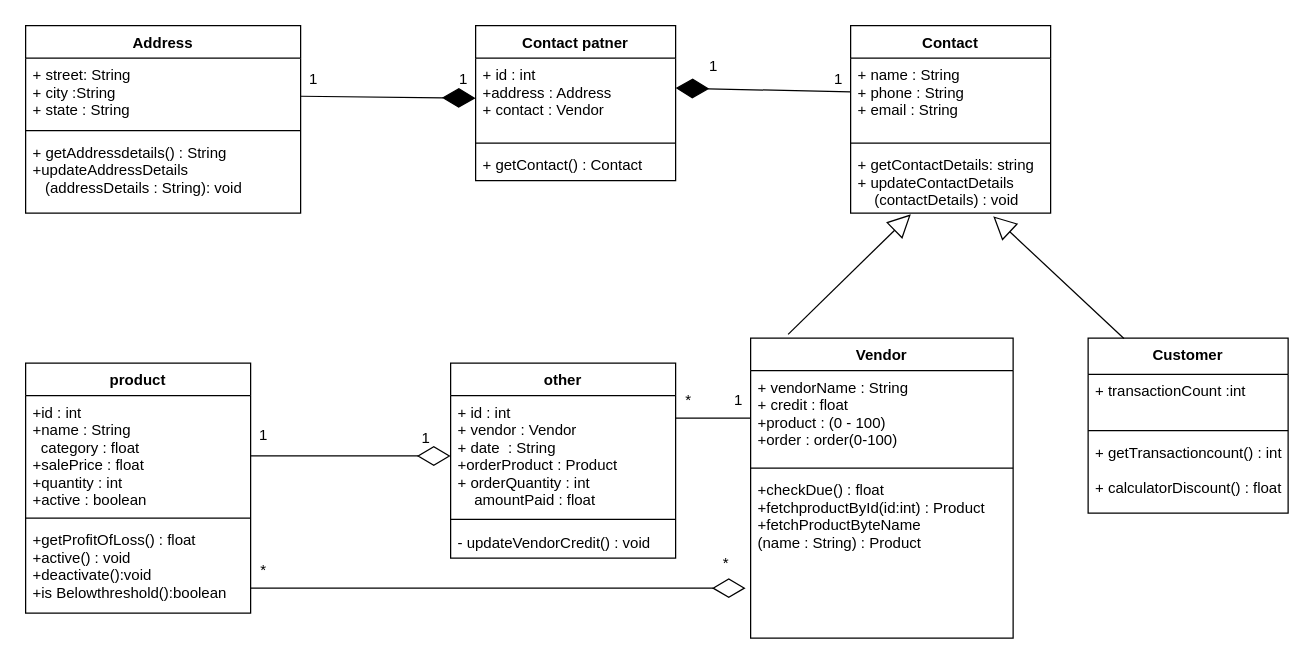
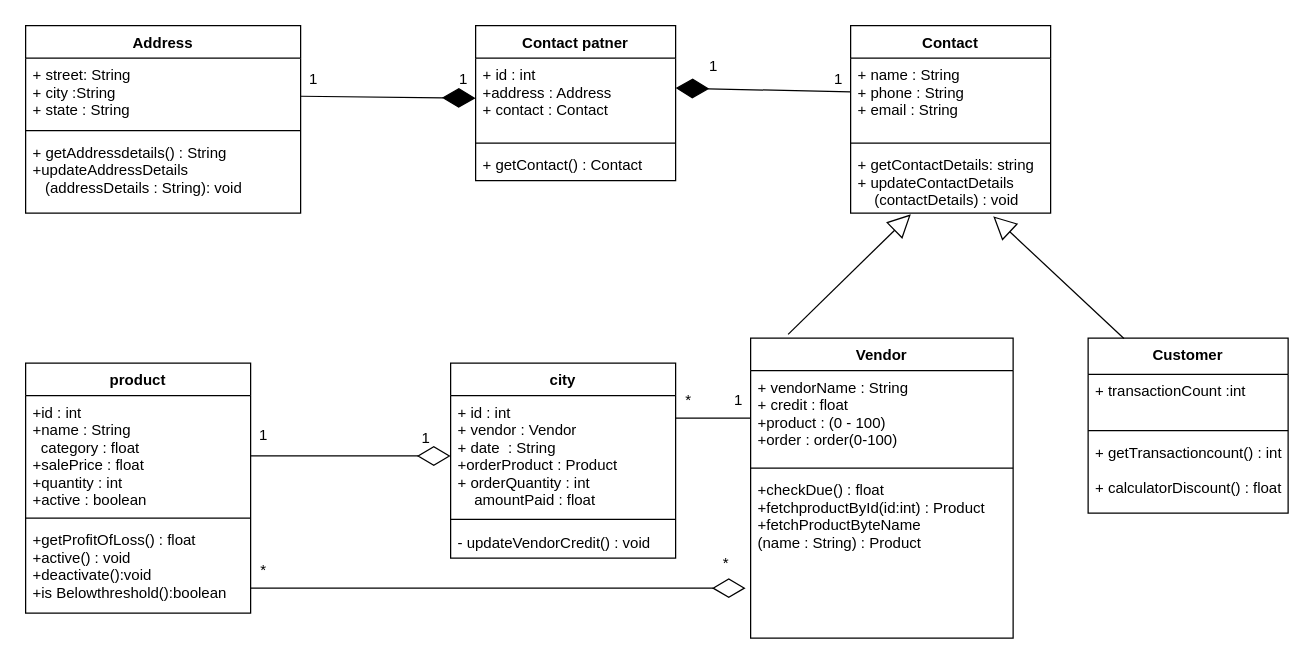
node "+ id : int +address : Address + contact : Vendor": label "+ id : int +address : Address + contact : Vendor" -> "+ id : int +address : Address + contact : Contact"
node "other": label "other" -> "city"
